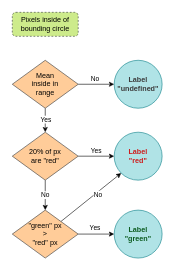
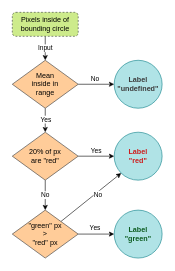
edge "Pixels inside of bounding circle" -> "Mean inside in range": added, label "Input"
